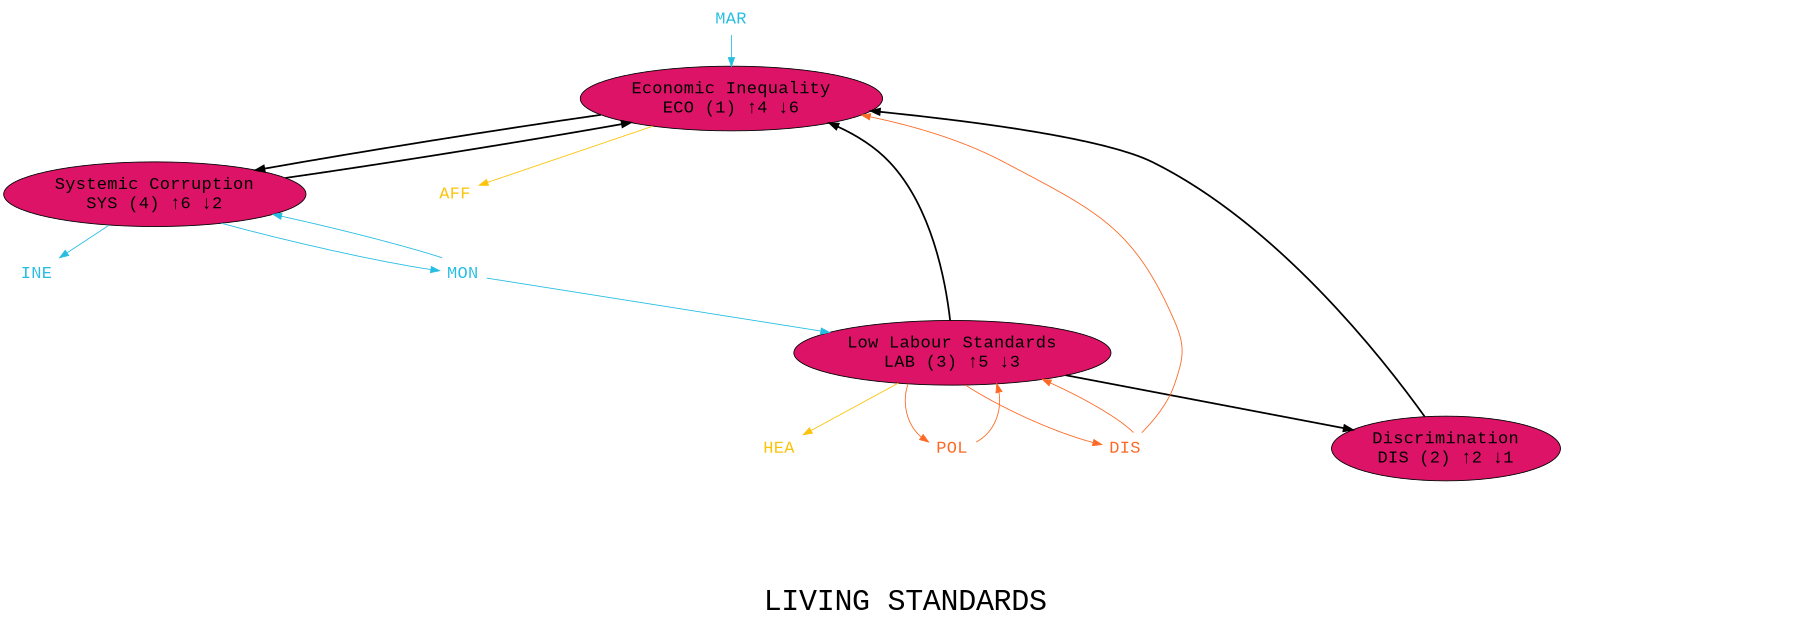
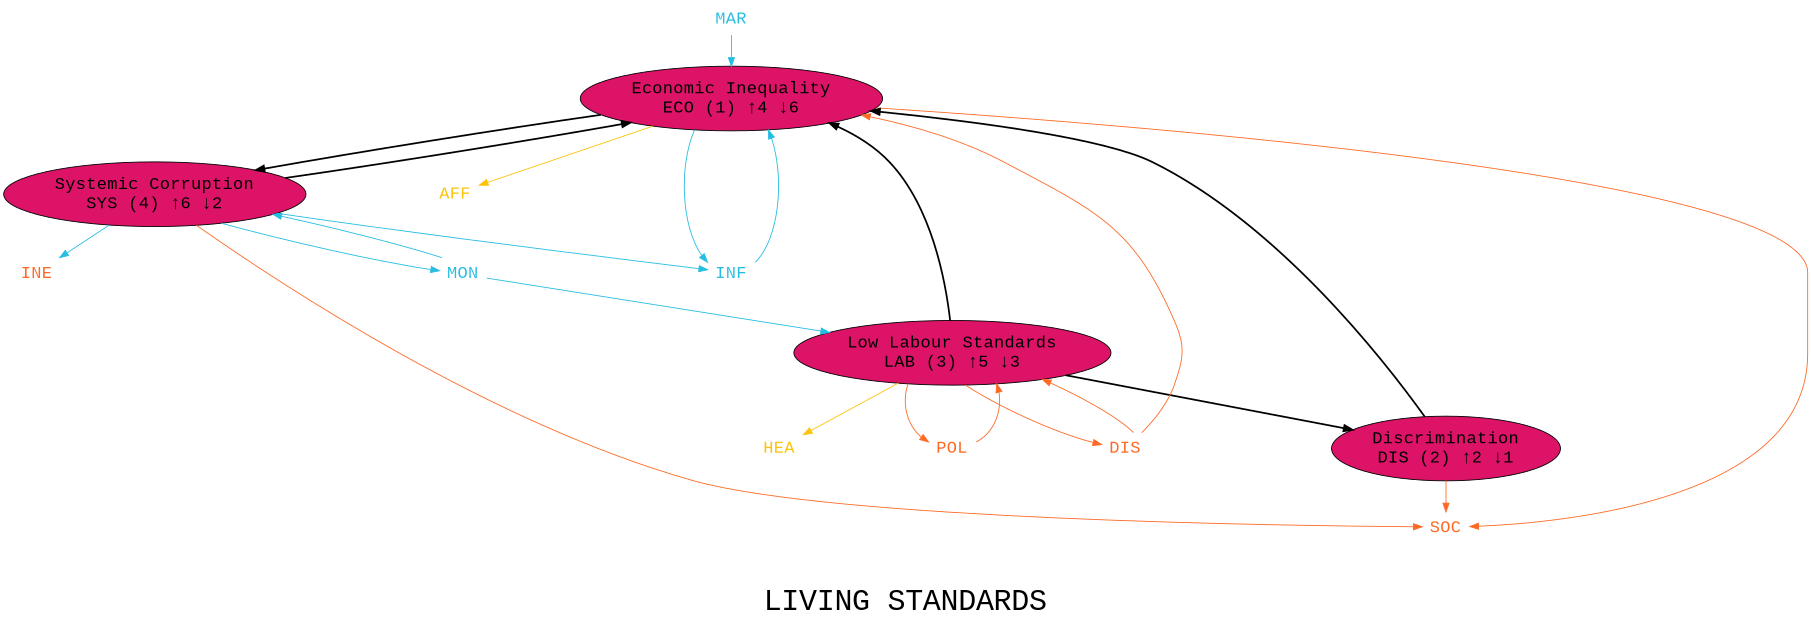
node "INE": fontcolor #26bde2 -> #fd6925
node "INF": added
node "SOC": added
